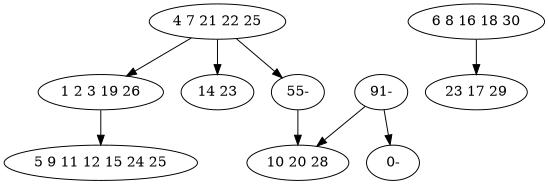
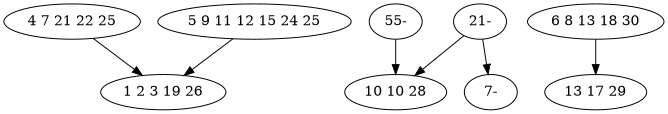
node "6 8 16 18 30": label "6 8 16 18 30" -> "6 8 13 18 30"
edge "4 7 21 22 25" -> "55-": removed
node "14 23": removed
node "91-": label "91-" -> "21-"
node "23 17 29": label "23 17 29" -> "13 17 29"
edge "1 2 3 19 26" -> "5 9 11 12 15 24 25": reversed
node "10 20 28": label "10 20 28" -> "10 10 28"
node "0-": label "0-" -> "7-"
